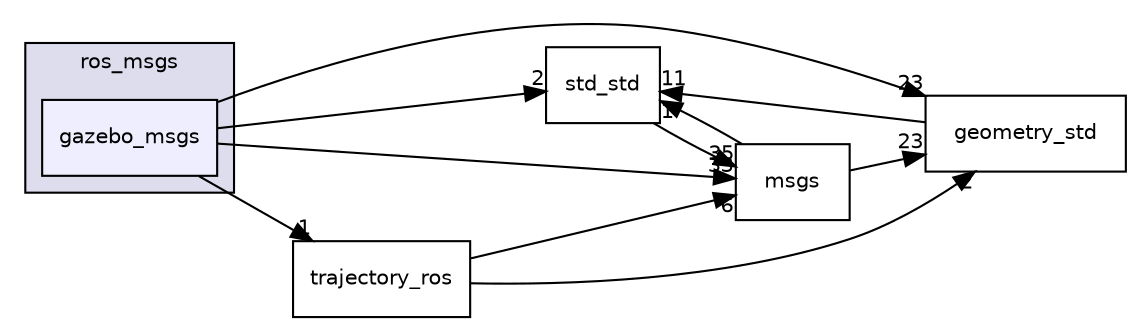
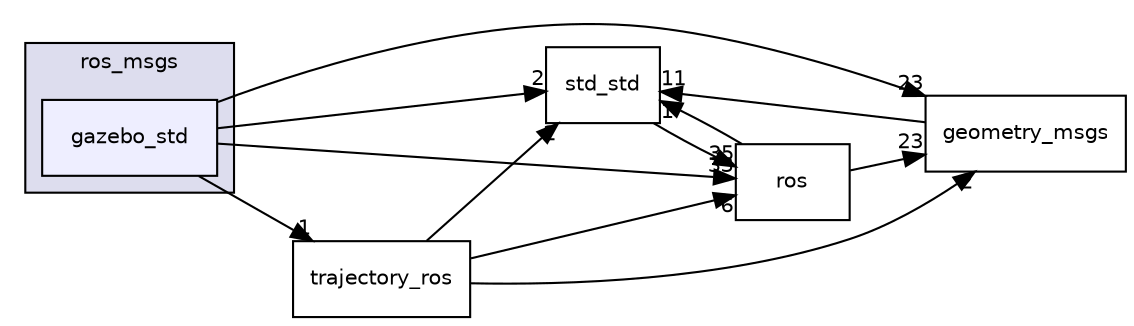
node "geometry_std": label "geometry_std" -> "geometry_msgs"
node "gazebo_msgs": label "gazebo_msgs" -> "gazebo_std"
node "msgs": label "msgs" -> "ros"
edge "trajectory_ros" -> "std_std": added
